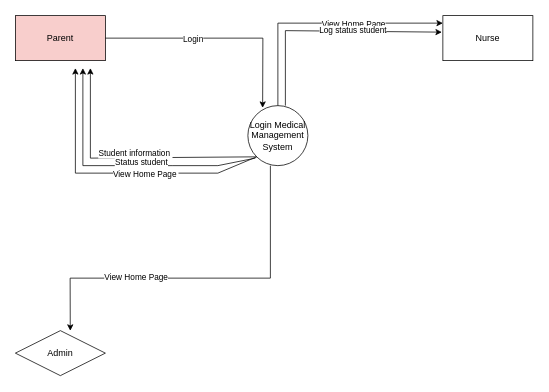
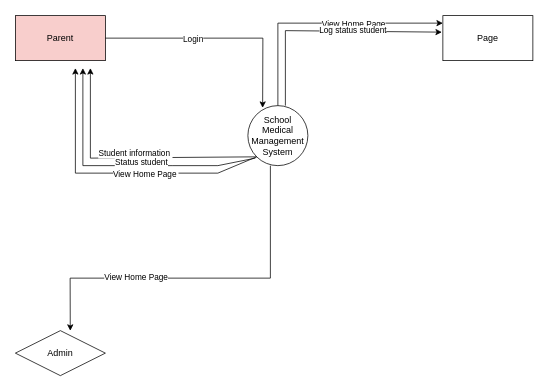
node "Nurse": label "Nurse" -> "Page"
node "Login Medical Management System": label "Login Medical Management System" -> "School Medical Management System"
